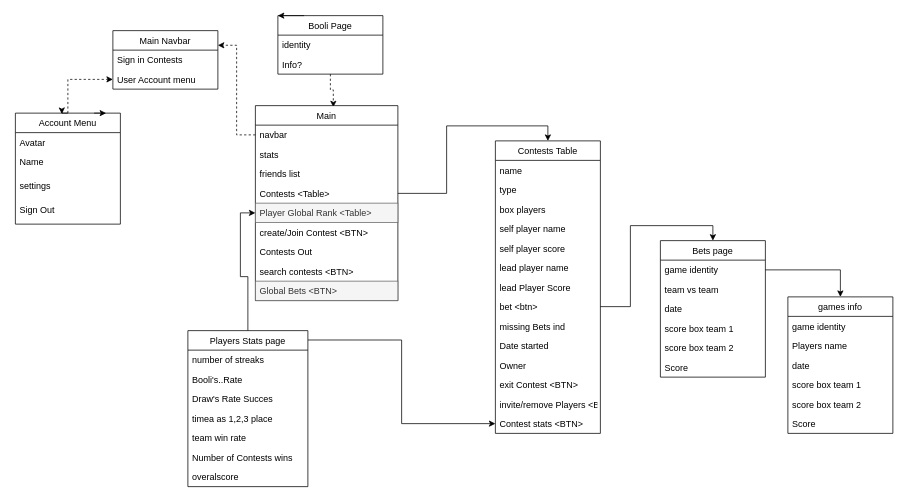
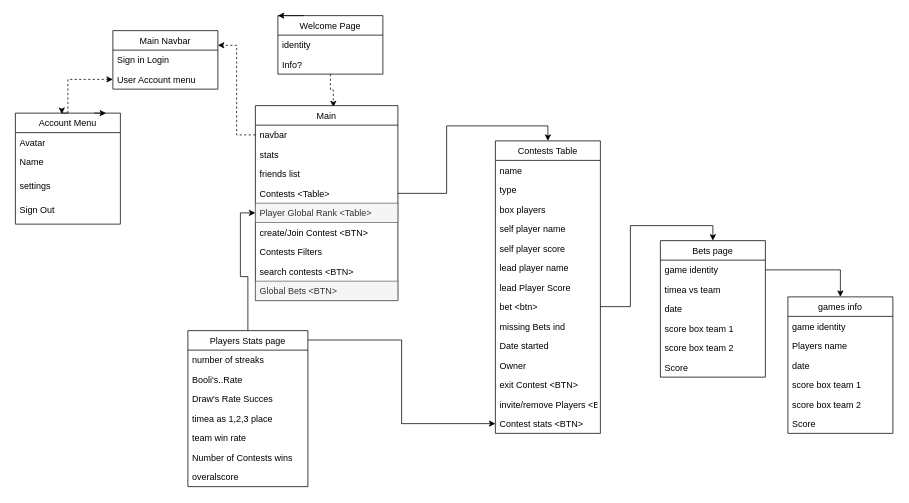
node "Booli Page": label "Booli Page" -> "Welcome Page"
node "Sign in Contests": label "Sign in Contests" -> "Sign in Login"
node "Contests Out": label "Contests Out" -> "Contests Filters"
node "team vs team": label "team vs team" -> "timea vs team"
